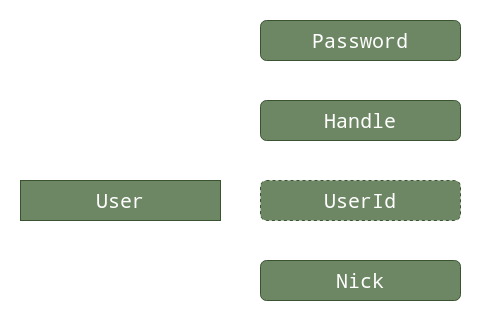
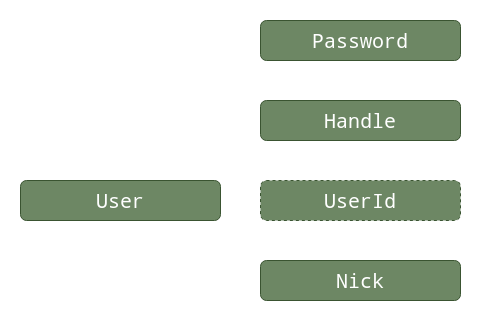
node "User": shape rectangle -> rounded rectangle
